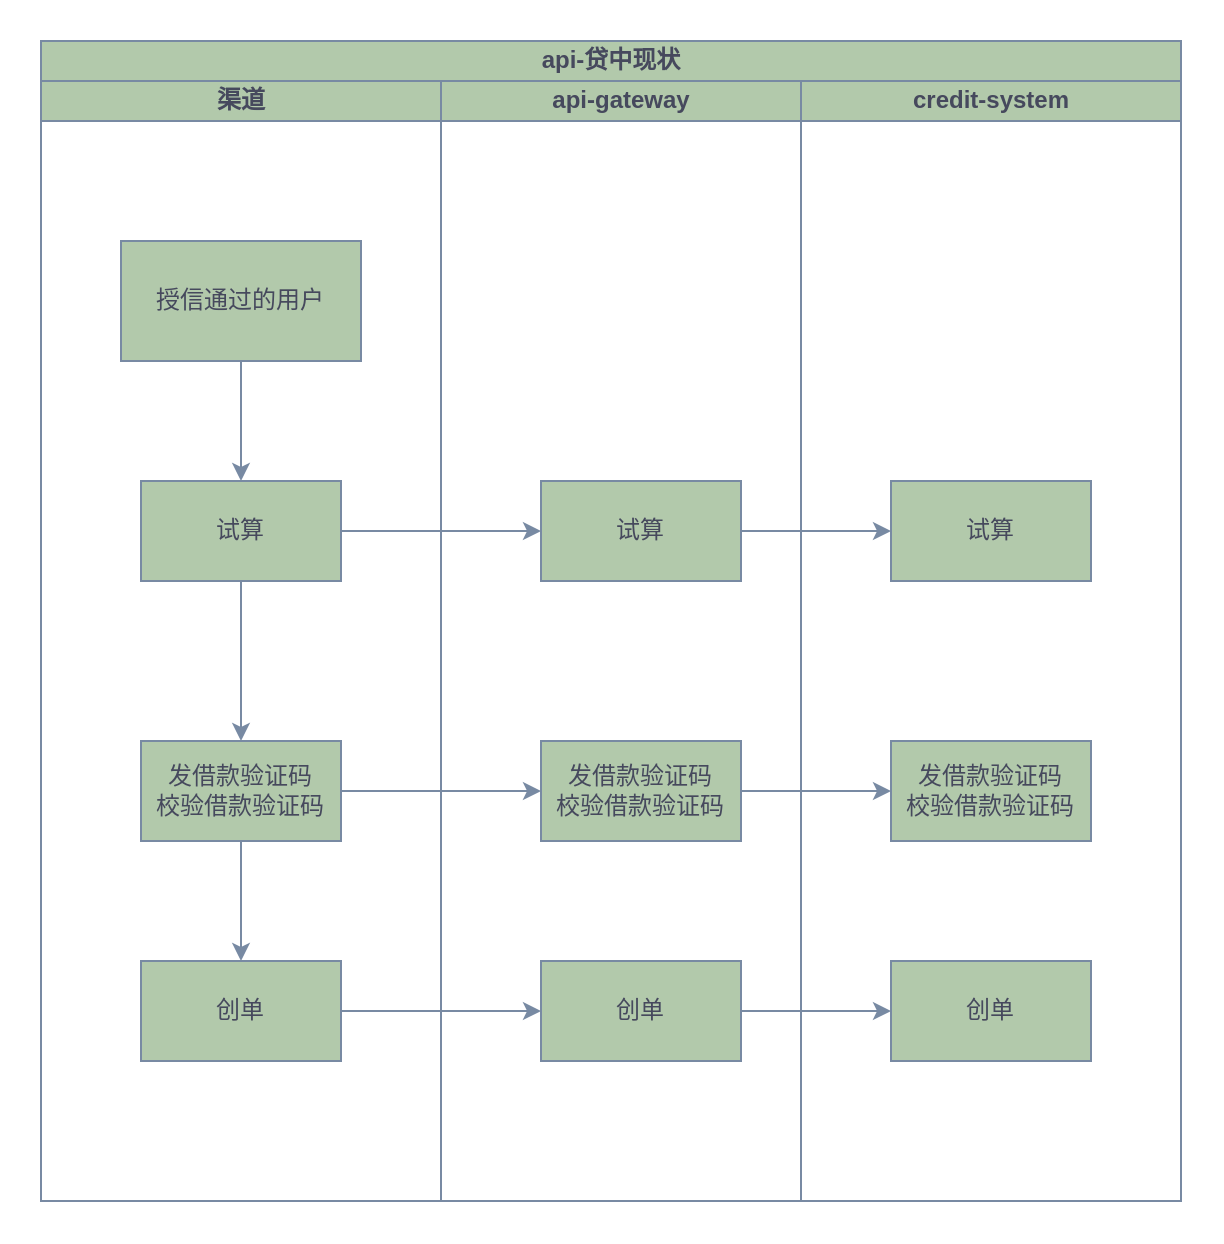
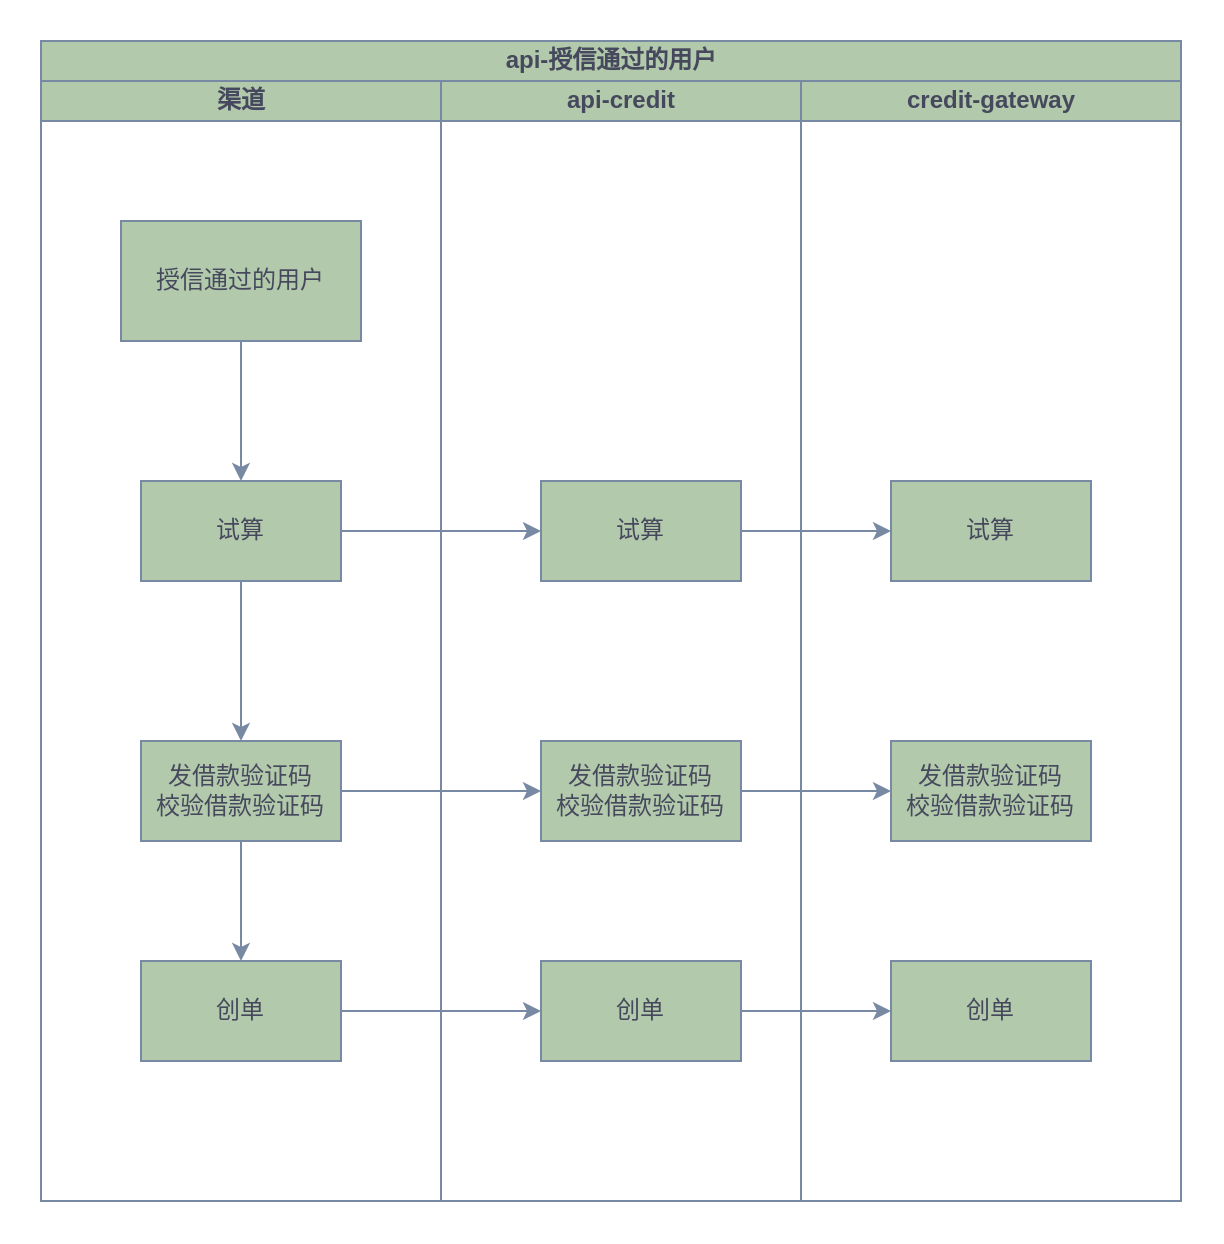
node "api-贷中现状": label "api-贷中现状" -> "api-授信通过的用户"
node "api-gateway": label "api-gateway" -> "api-credit"
node "credit-system": label "credit-system" -> "credit-gateway"
node "授信通过的用户": moved (241, 301) -> (241, 281)
